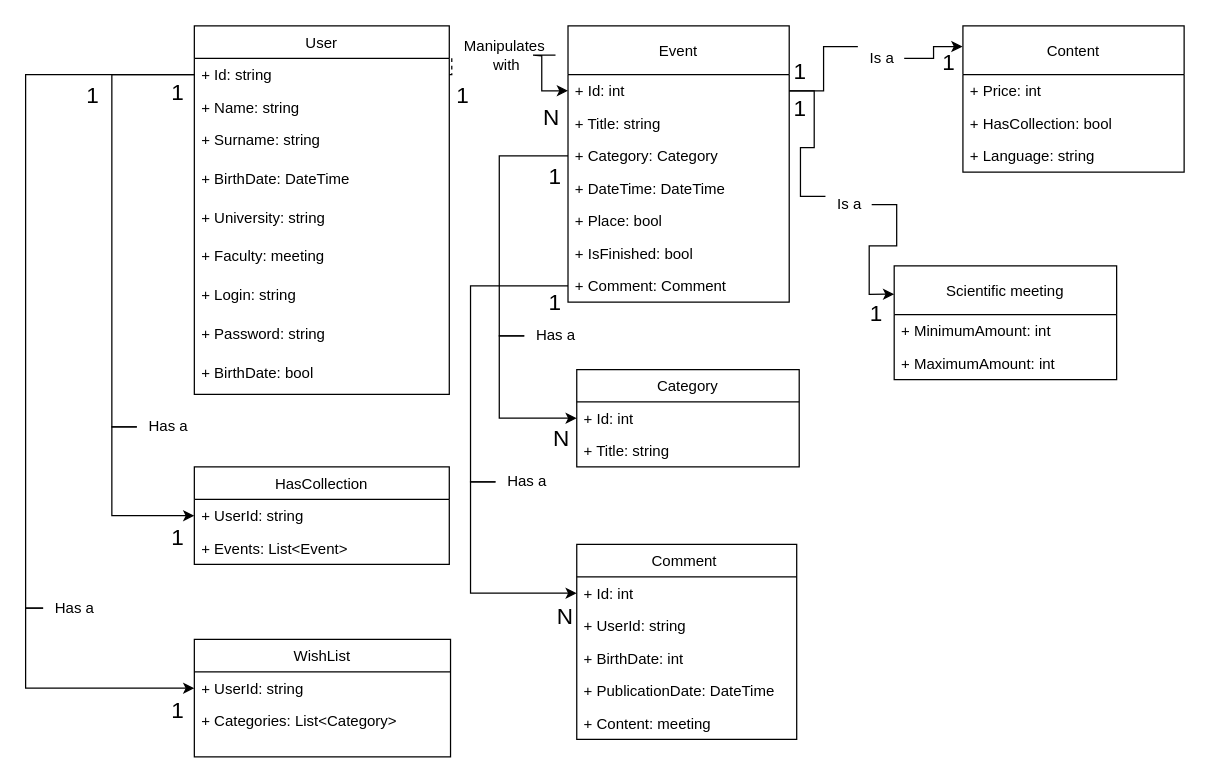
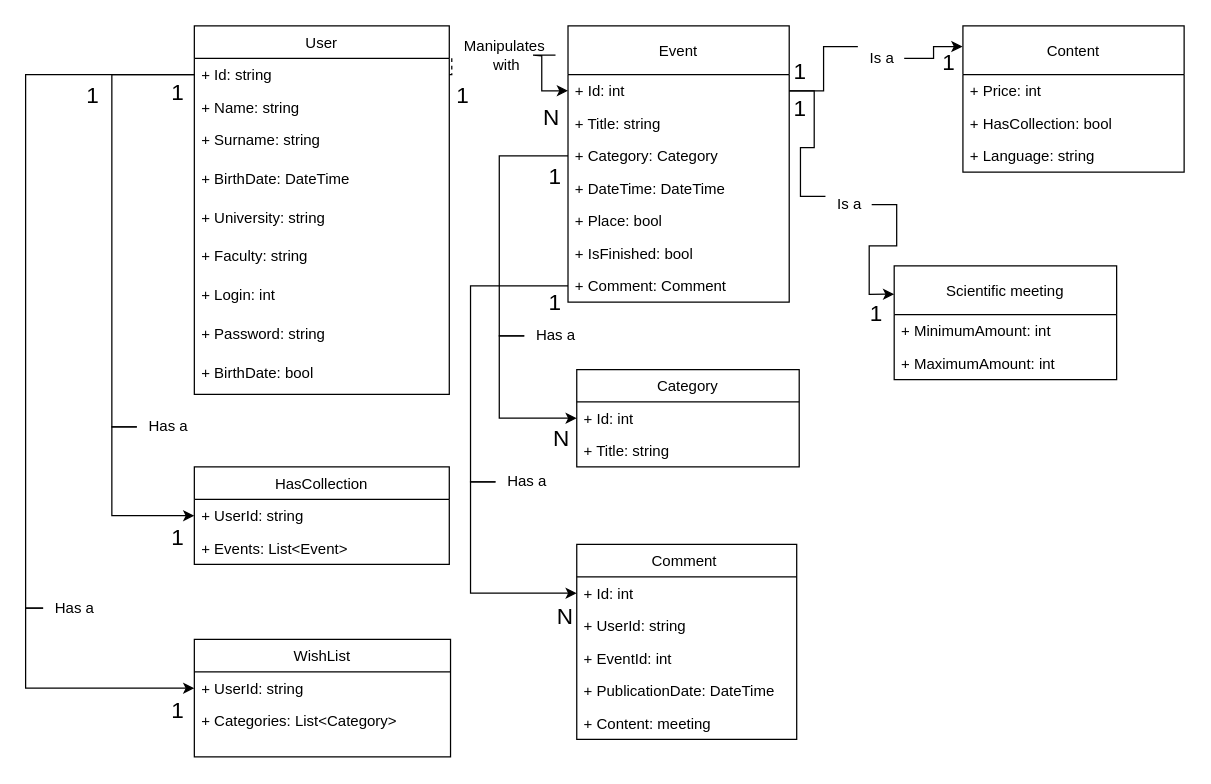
node "+ Faculty: meeting": label "+ Faculty: meeting" -> "+ Faculty: string"
node "+ Login: string": label "+ Login: string" -> "+ Login: int"
node "+ BirthDate: int": label "+ BirthDate: int" -> "+ EventId: int"
